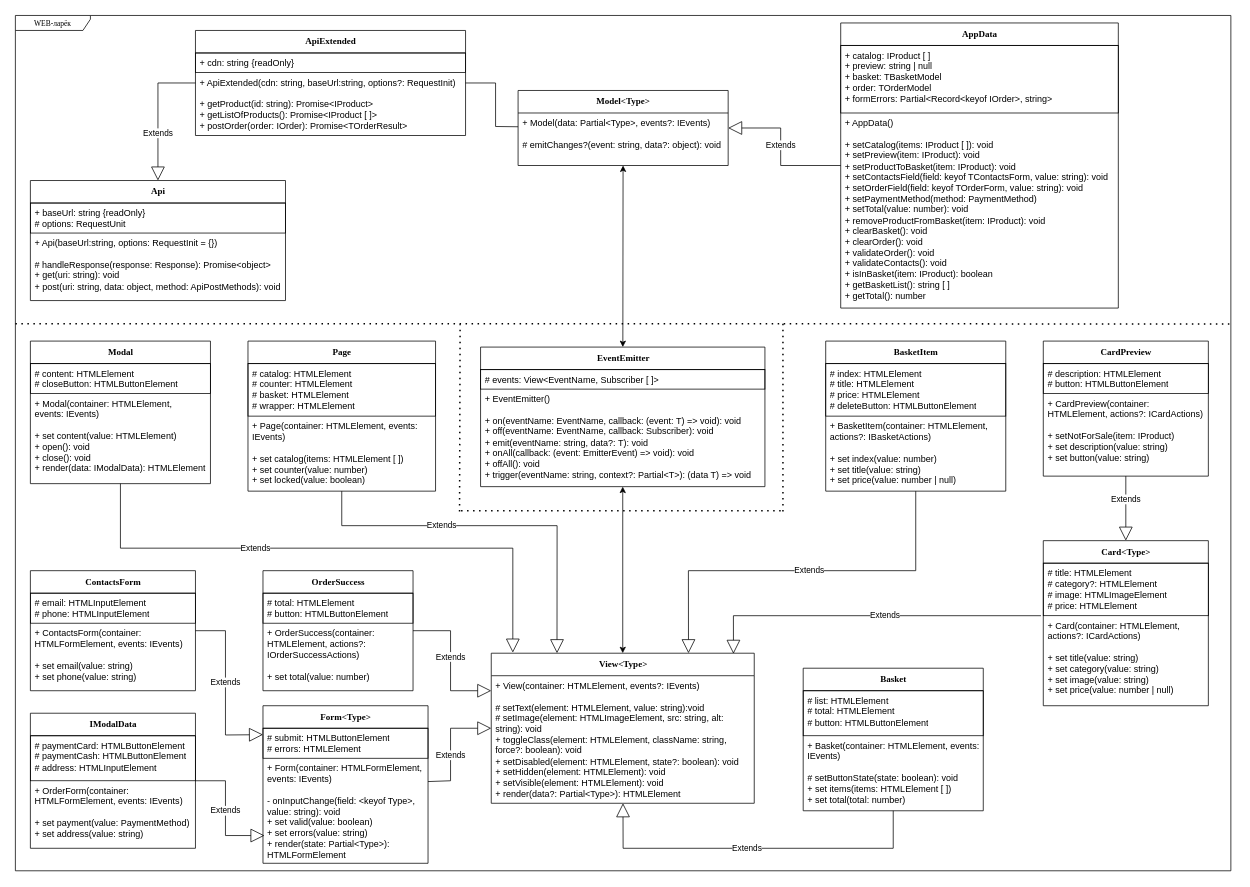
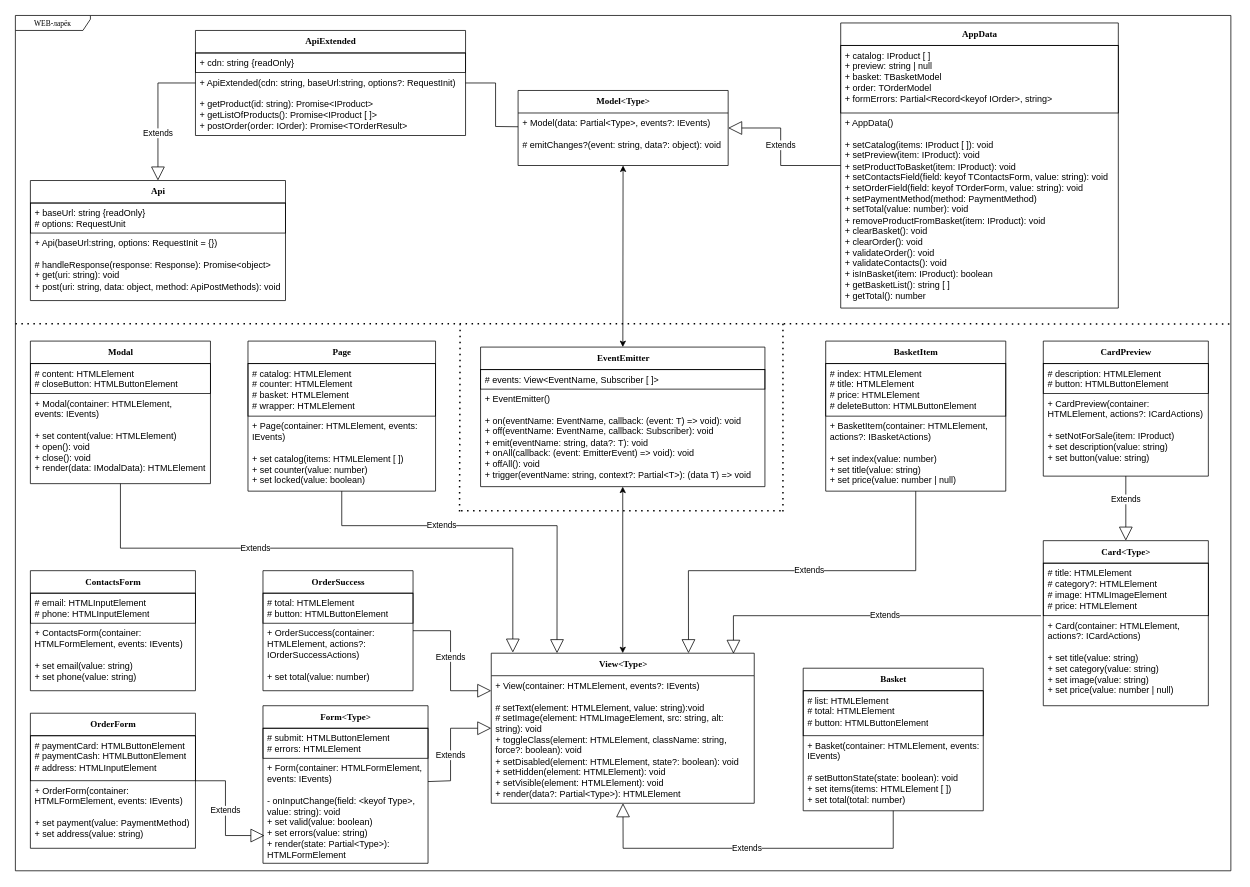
edge "ContactsForm" -> "# submit: HTMLButtonElement # errors: HTMLElement": removed, label "Extends"
node "IModalData": label "IModalData" -> "OrderForm"
